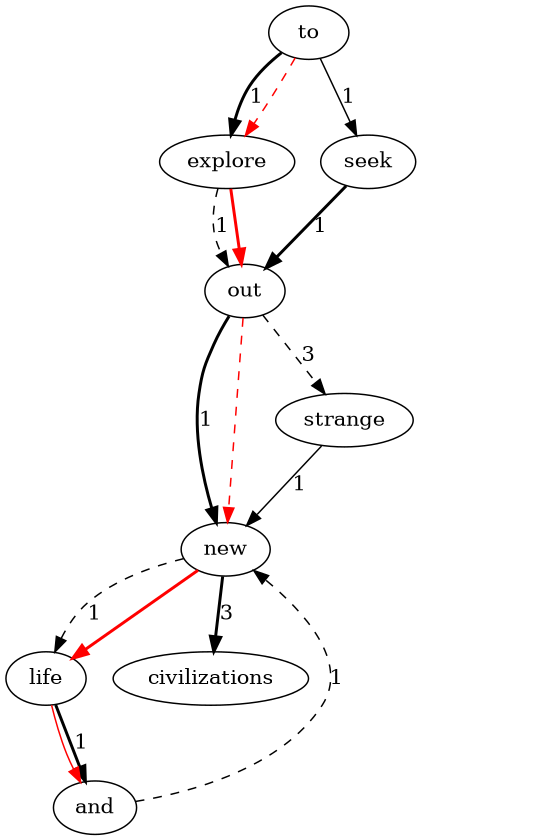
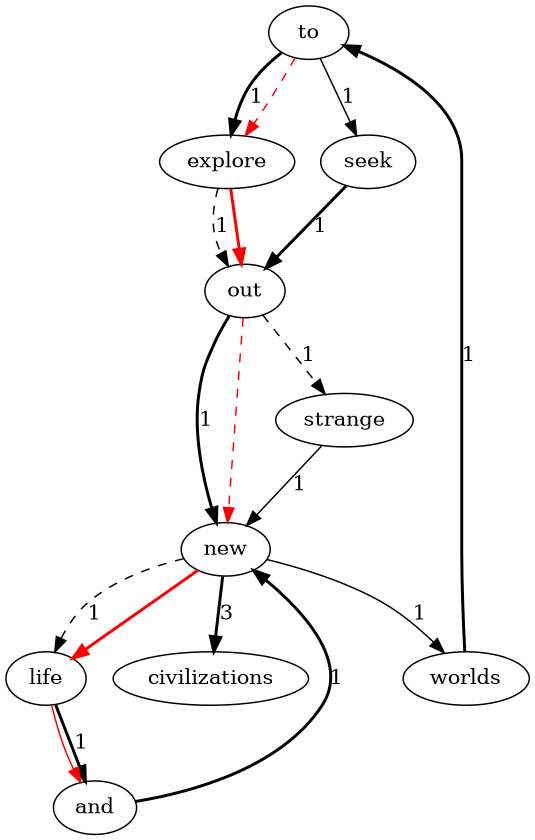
edge "out" -> "strange": label "3" -> "1"
node "worlds": added
edge "and" -> "new": style dashed -> bold
